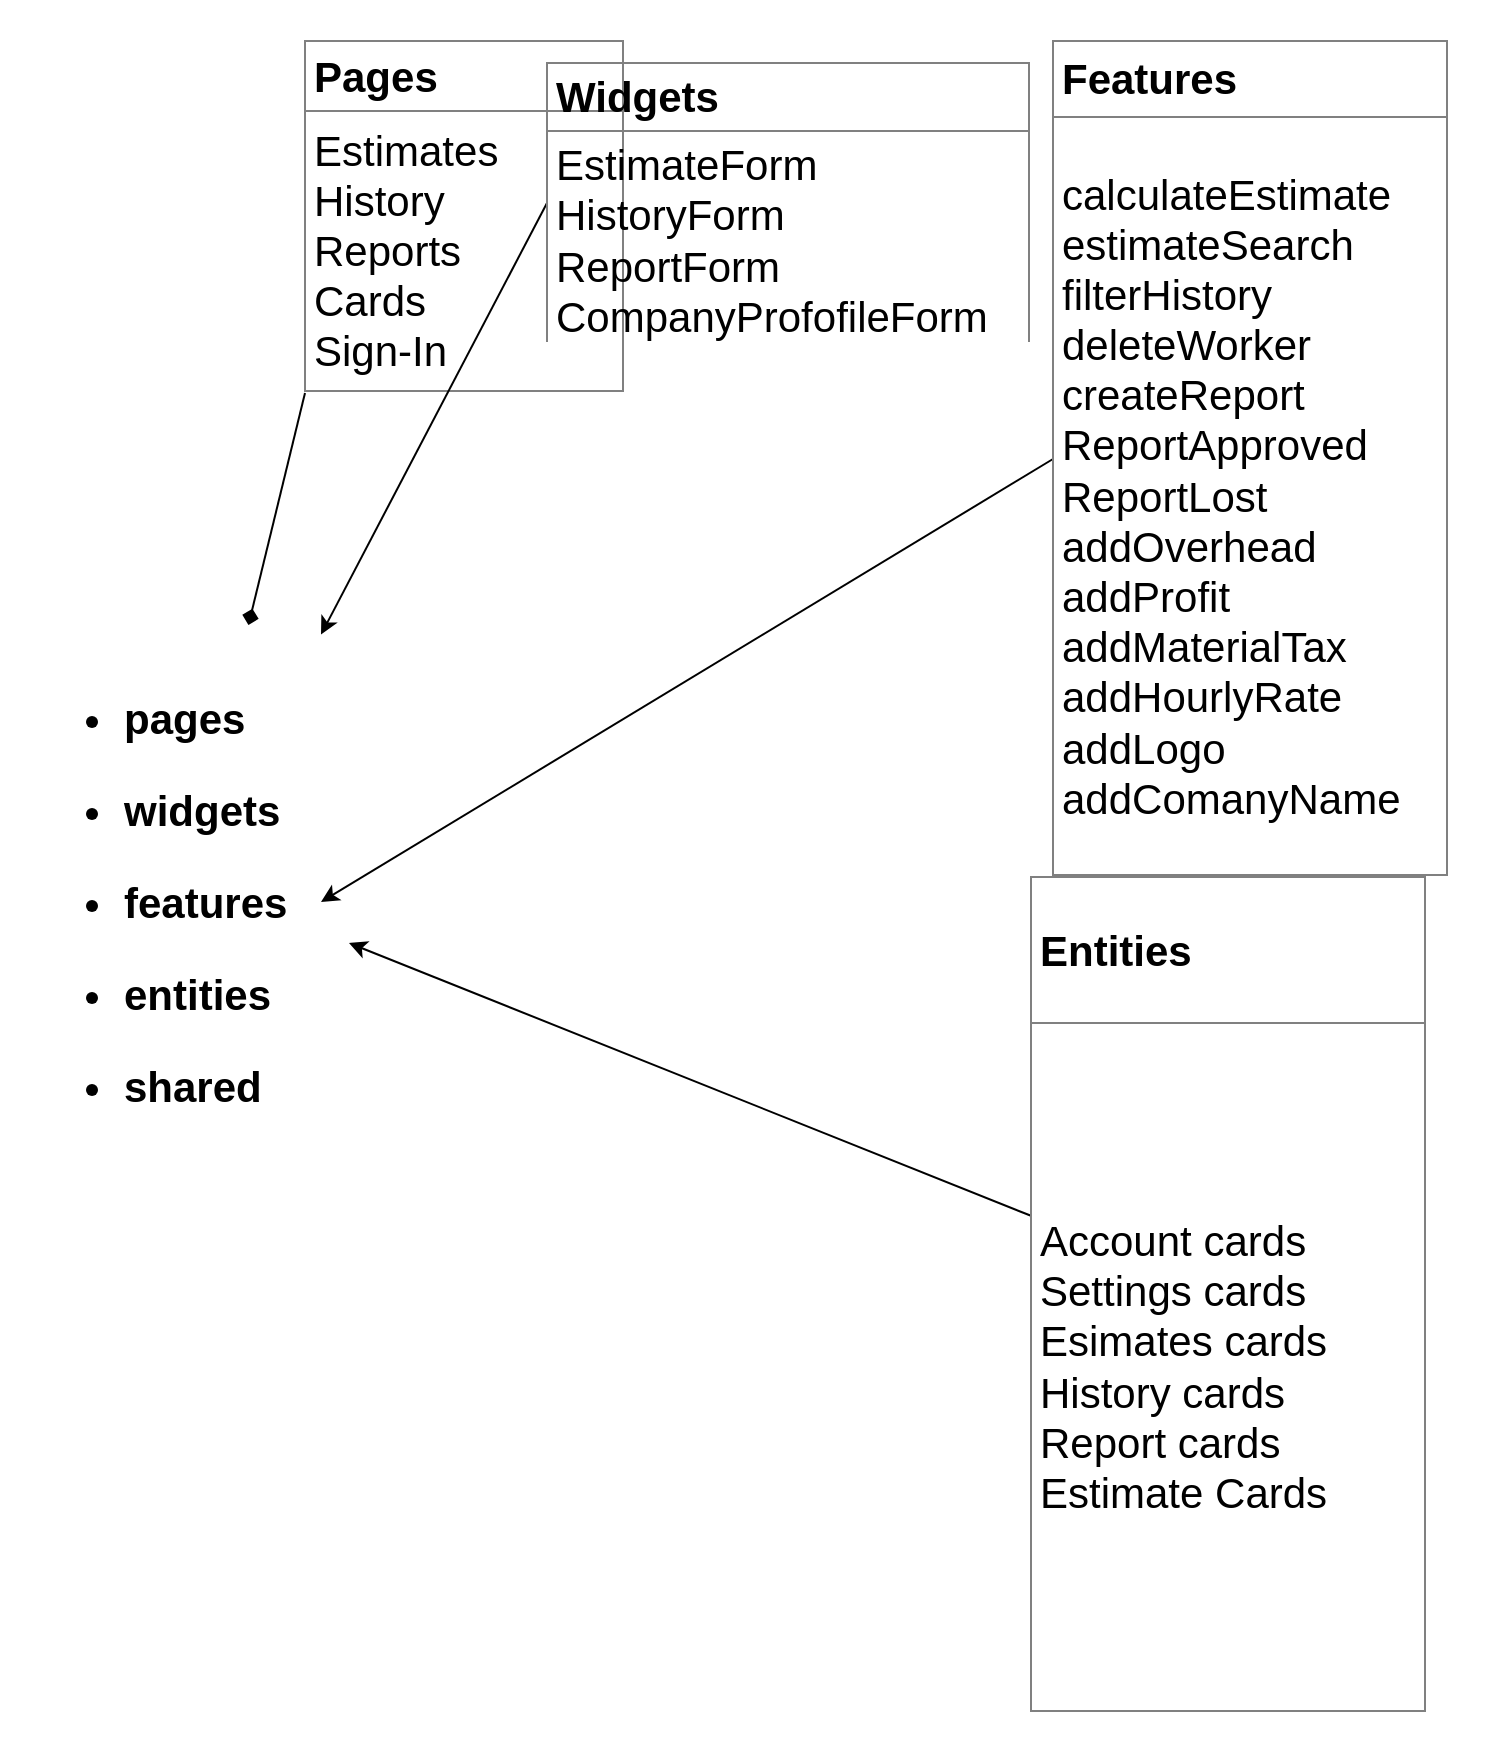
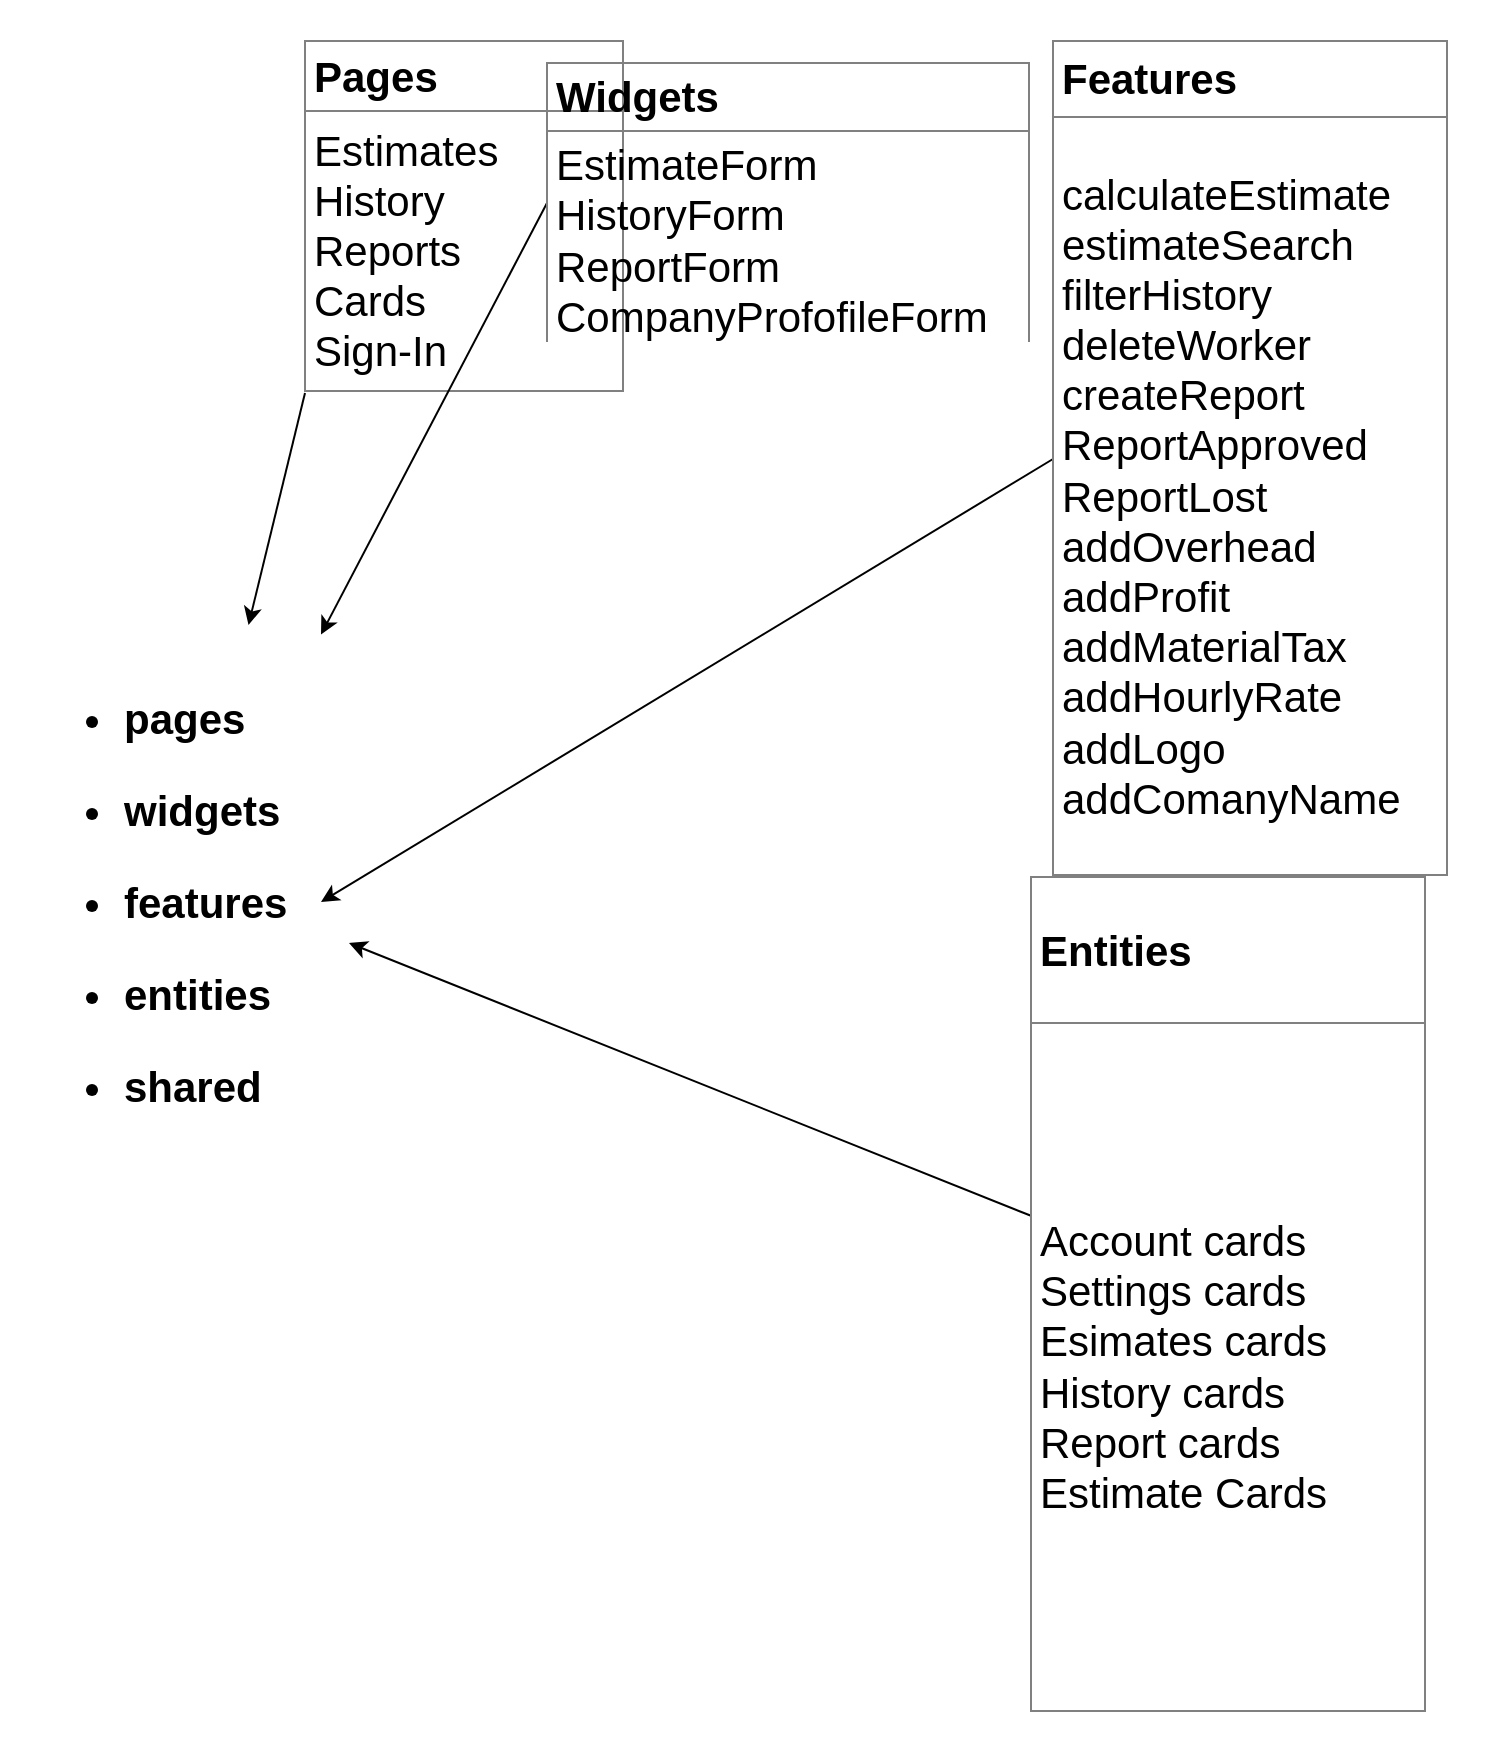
edge "Pages Estimates History Reports Cards Sign-In" -> "pages widgets features entities shared": arrowhead diamond -> classic
